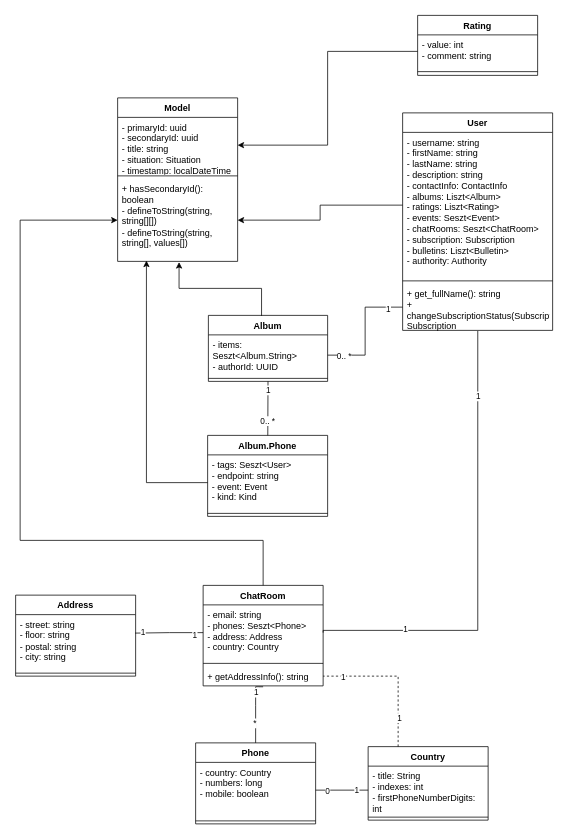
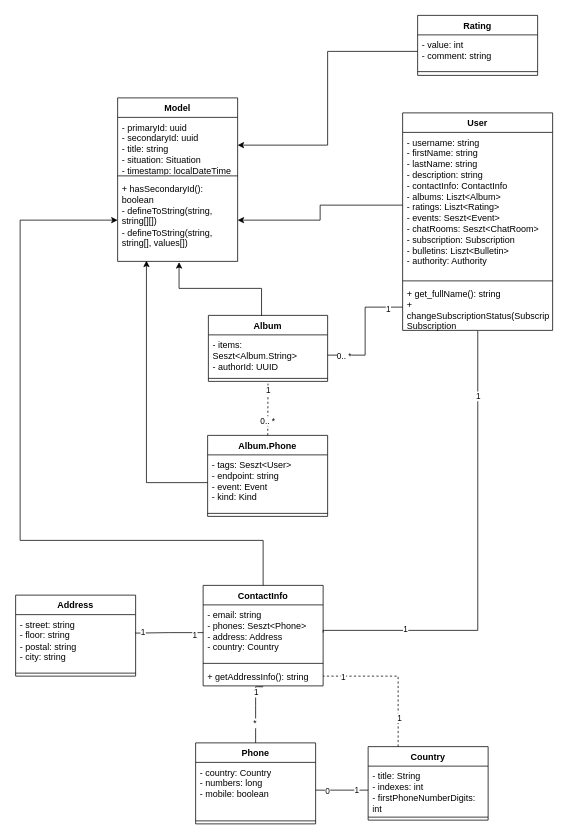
edge "Album" -- "Album.Phone": style solid -> dashed
node "ChatRoom": label "ChatRoom" -> "ContactInfo"
